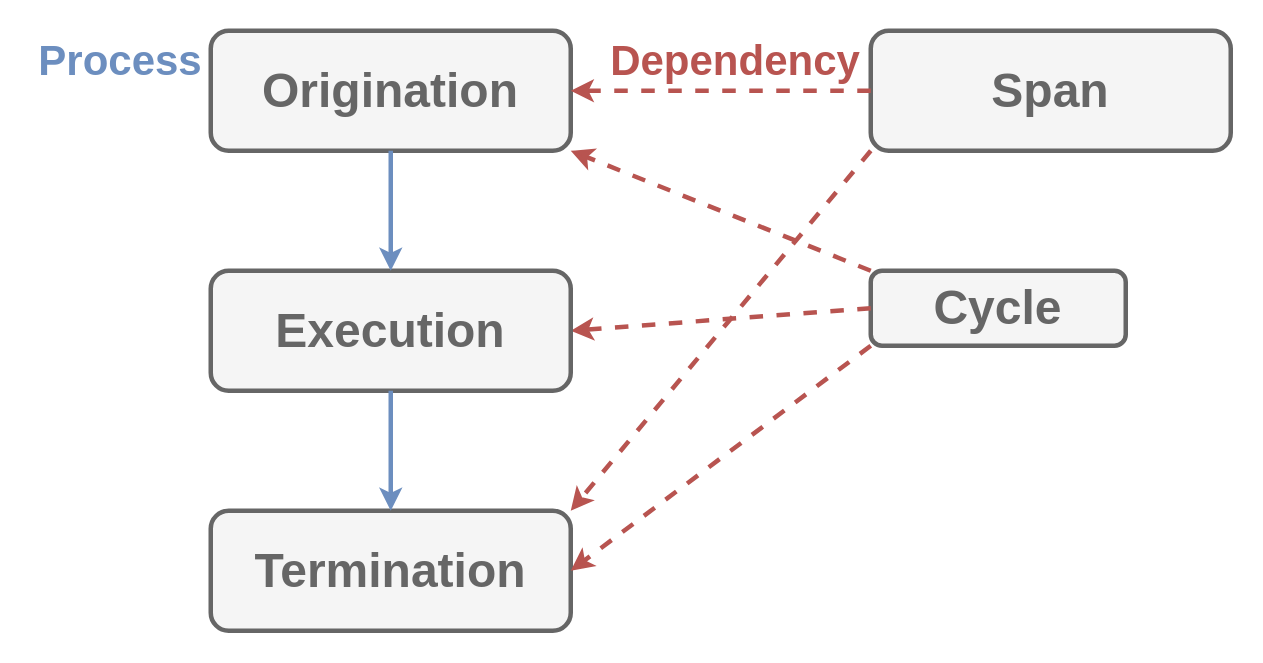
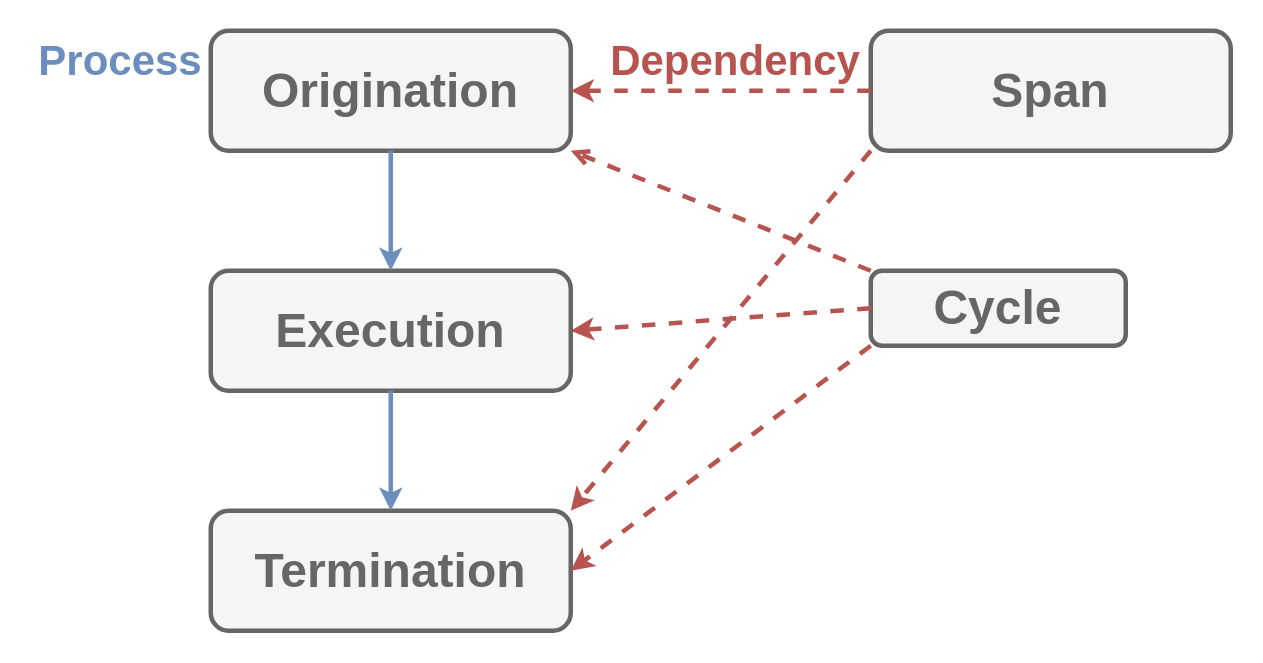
edge "Cycle" -> "Origination": arrowhead classic -> open
